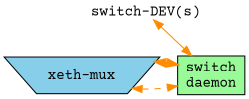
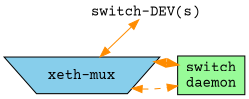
edge "switch-DEV(s)" -- "switch daemon": now "switch-DEV(s)" -- "xeth-mux"
